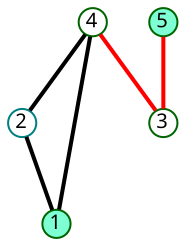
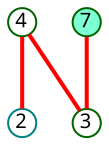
node "5": label "5" -> "7"
edge "4" -- "2": color black -> red
node "1": removed
